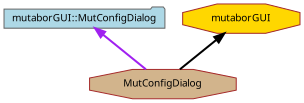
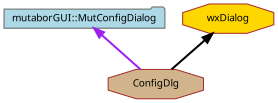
node "mutaborGUI": label "mutaborGUI" -> "wxDialog"
node "MutConfigDialog": label "MutConfigDialog" -> "ConfigDlg"
